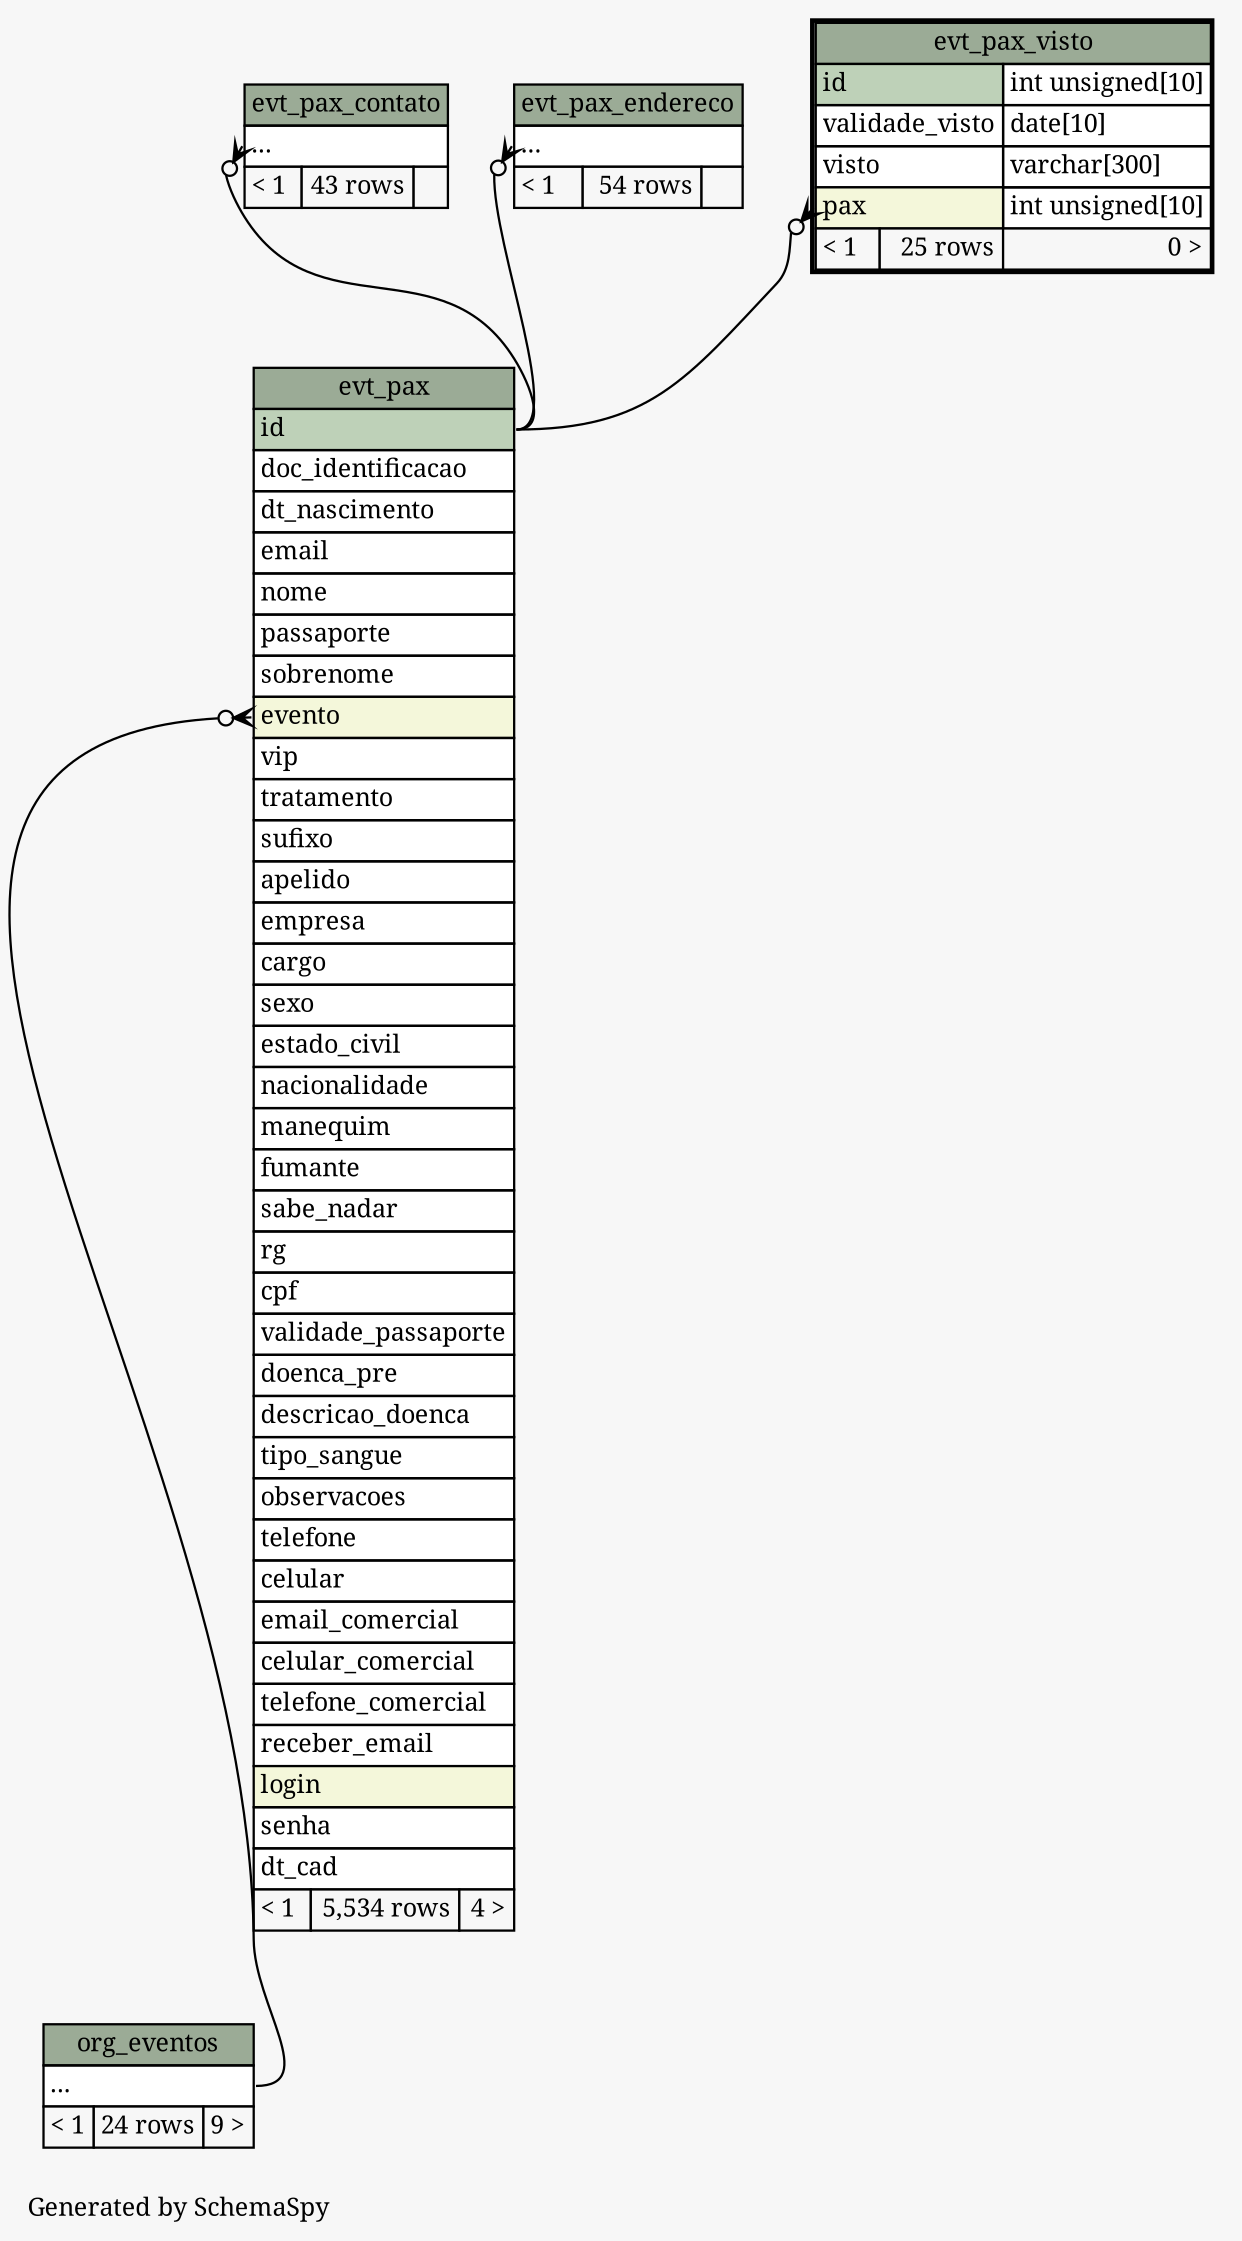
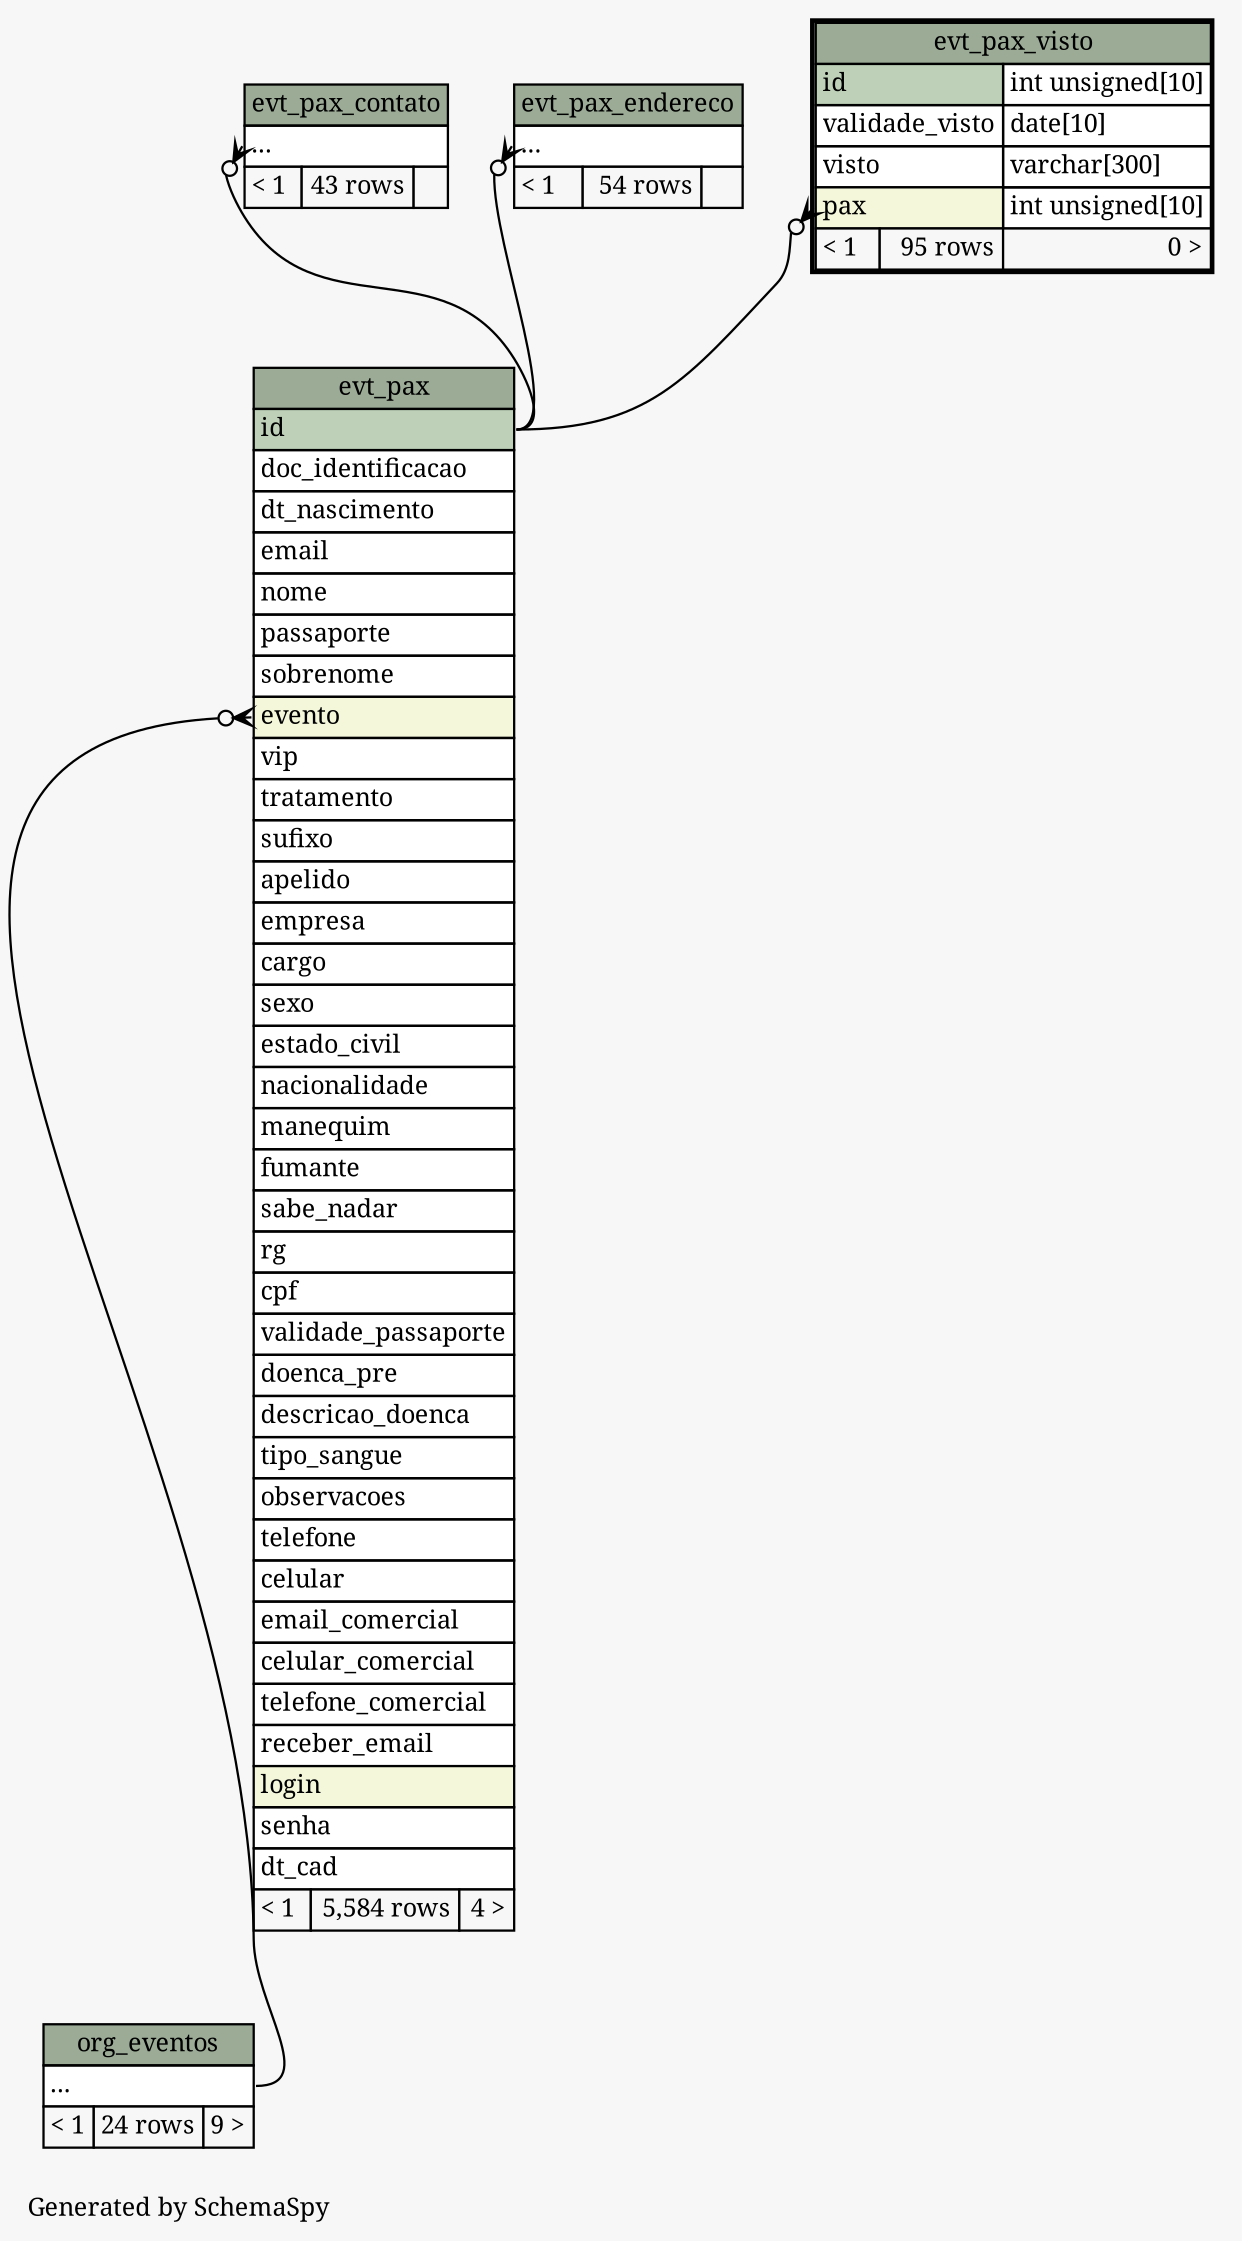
node "evt_pax_visto": text "25 rows" -> "95 rows"
node "evt_pax": text "5,534 rows" -> "5,584 rows"
